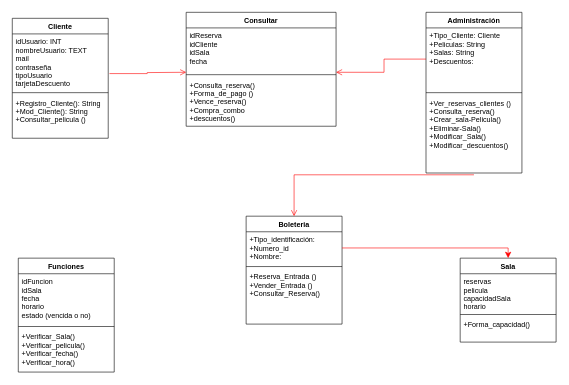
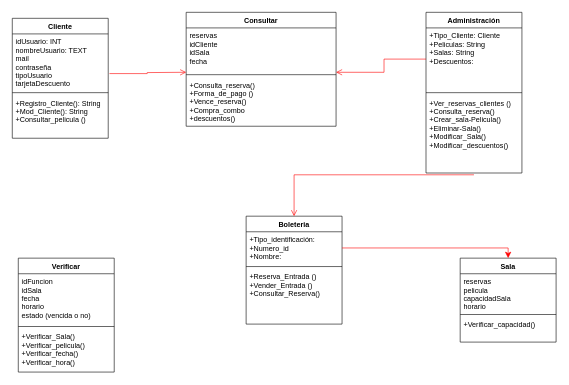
node "idReserva idCliente idSala fecha": label "idReserva idCliente idSala fecha" -> "reservas idCliente idSala fecha"
node "Funciones": label "Funciones" -> "Verificar"
node "+Forma_capacidad()": label "+Forma_capacidad()" -> "+Verificar_capacidad()"
